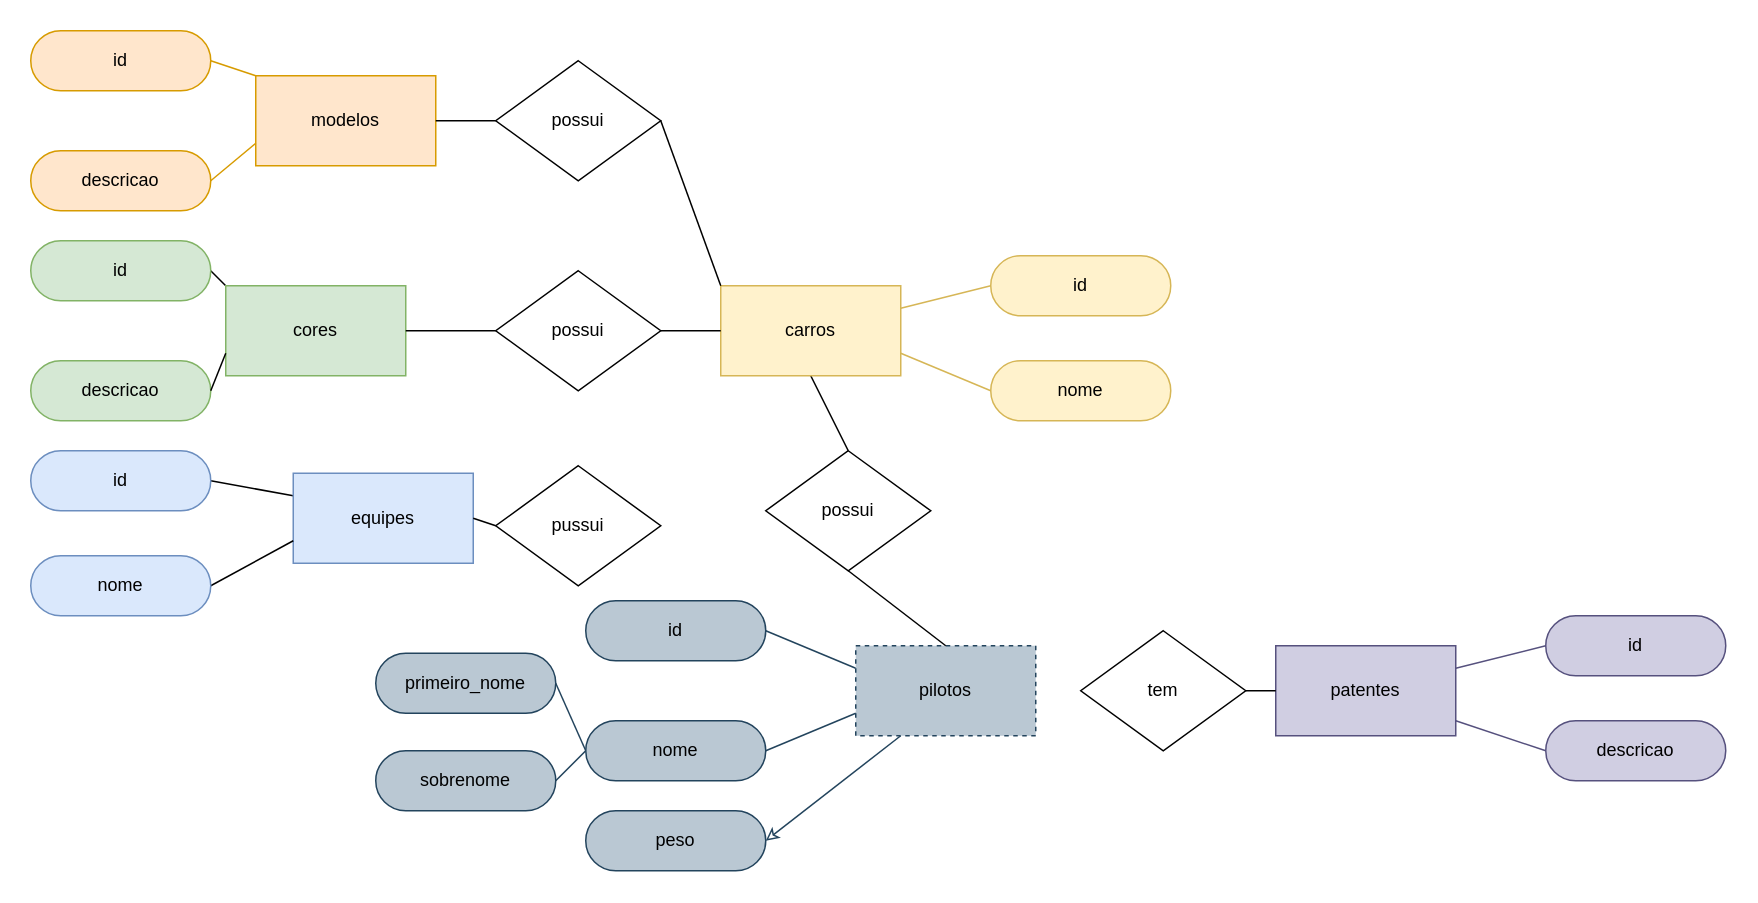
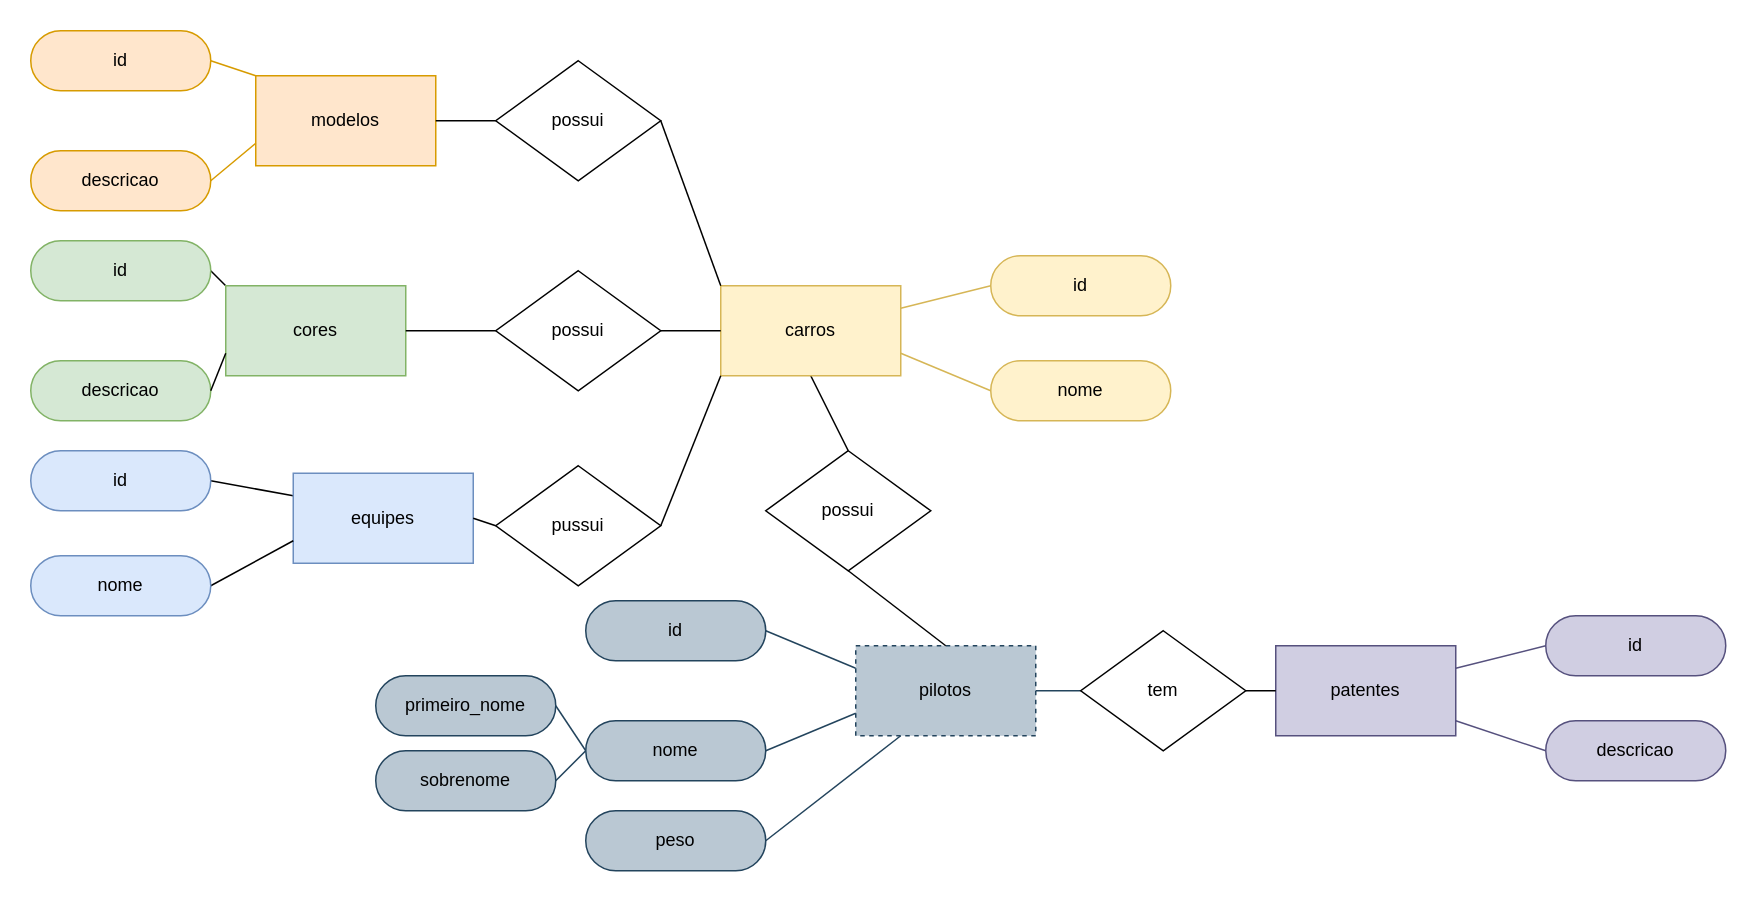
edge "carros" -- "pussui": added
node "primeiro_nome": moved (466, 683) -> (466, 706)
edge "pilotos" -- "tem": added
edge "pilotos" -> "peso": arrowhead classic -> none
